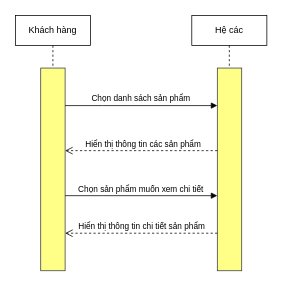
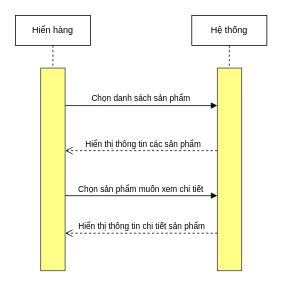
node "Khách hàng": label "Khách hàng" -> "Hiển hàng"
node "Hệ các": label "Hệ các" -> "Hệ thống"
